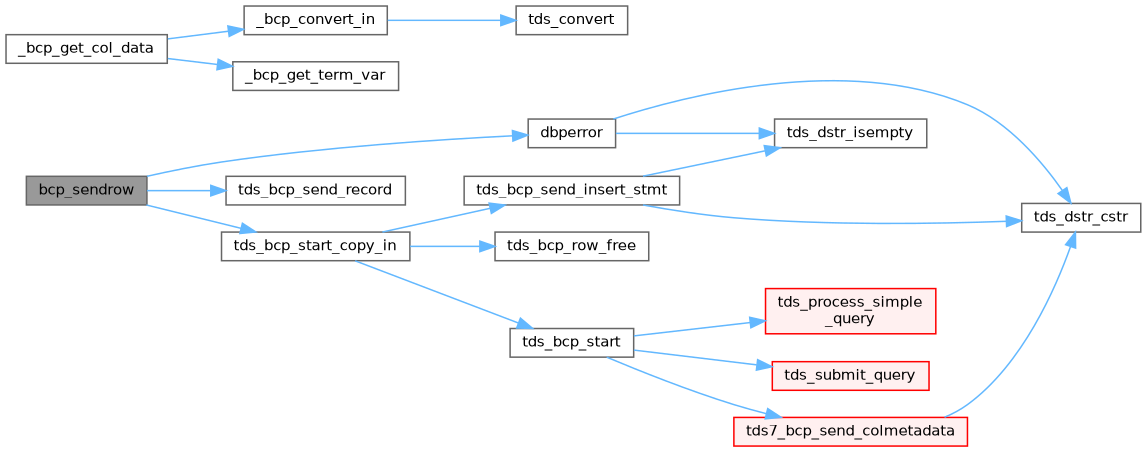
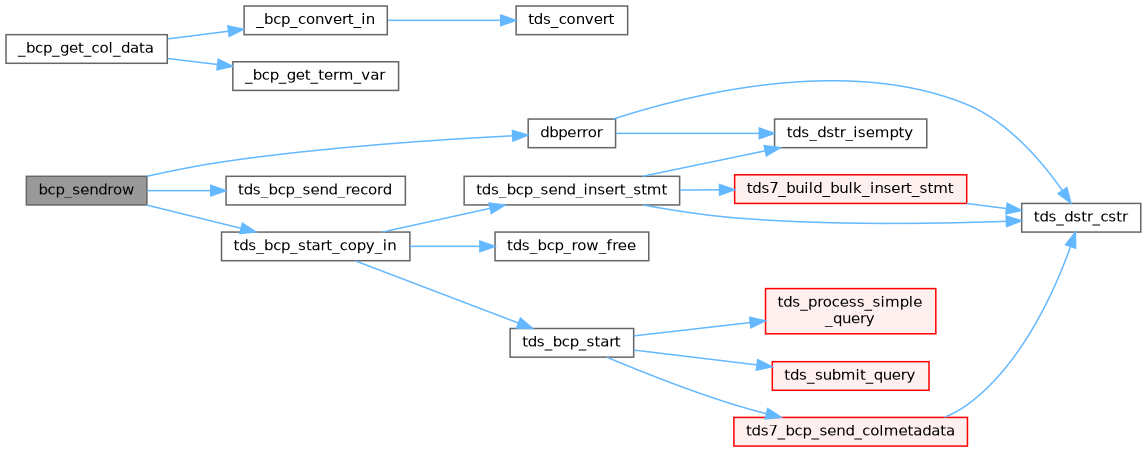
node "tds7_build_bulk_insert_stmt": added
